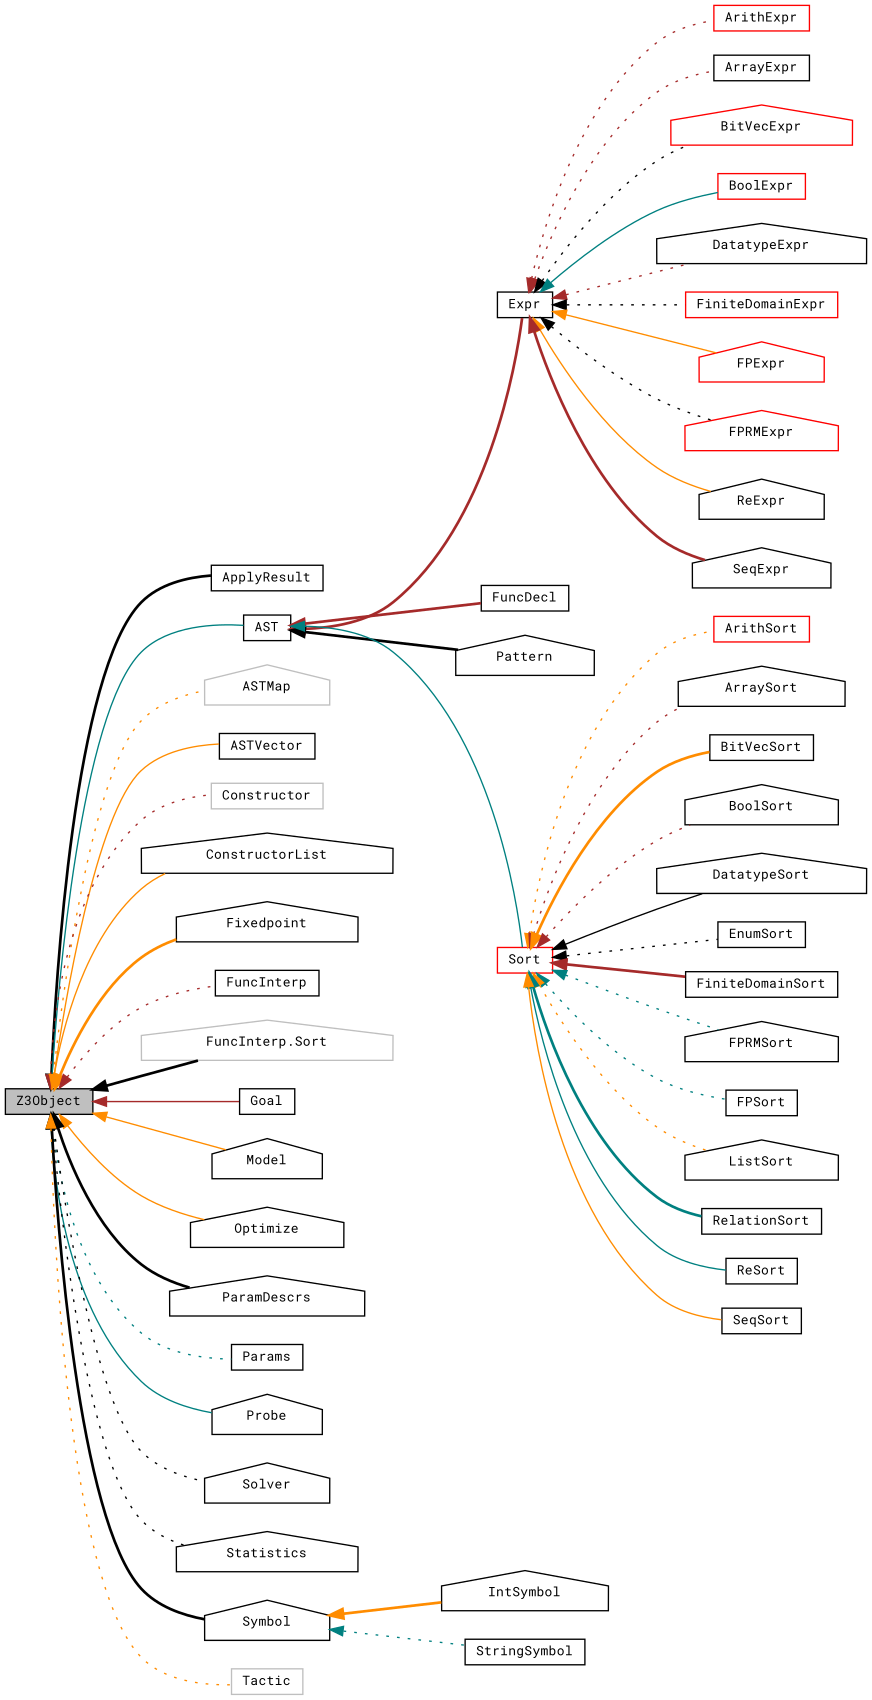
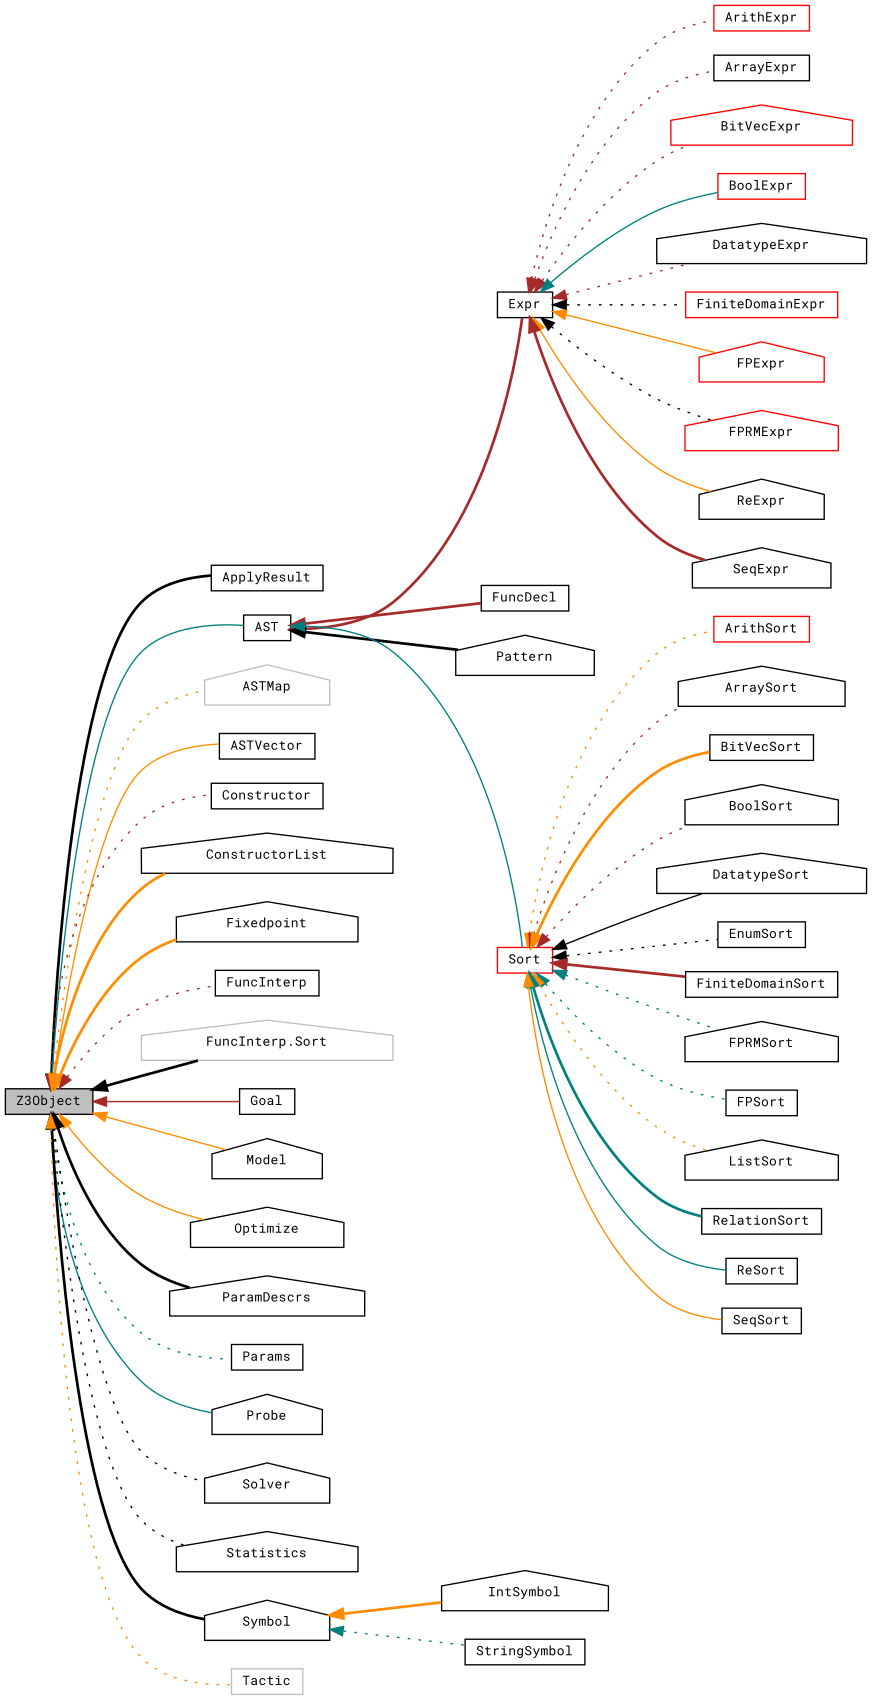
edge "BitVecExpr" -> "Expr": color black -> brown
node "Constructor": color grey75 -> black
edge "ConstructorList" -> "Z3Object": style solid -> bold
